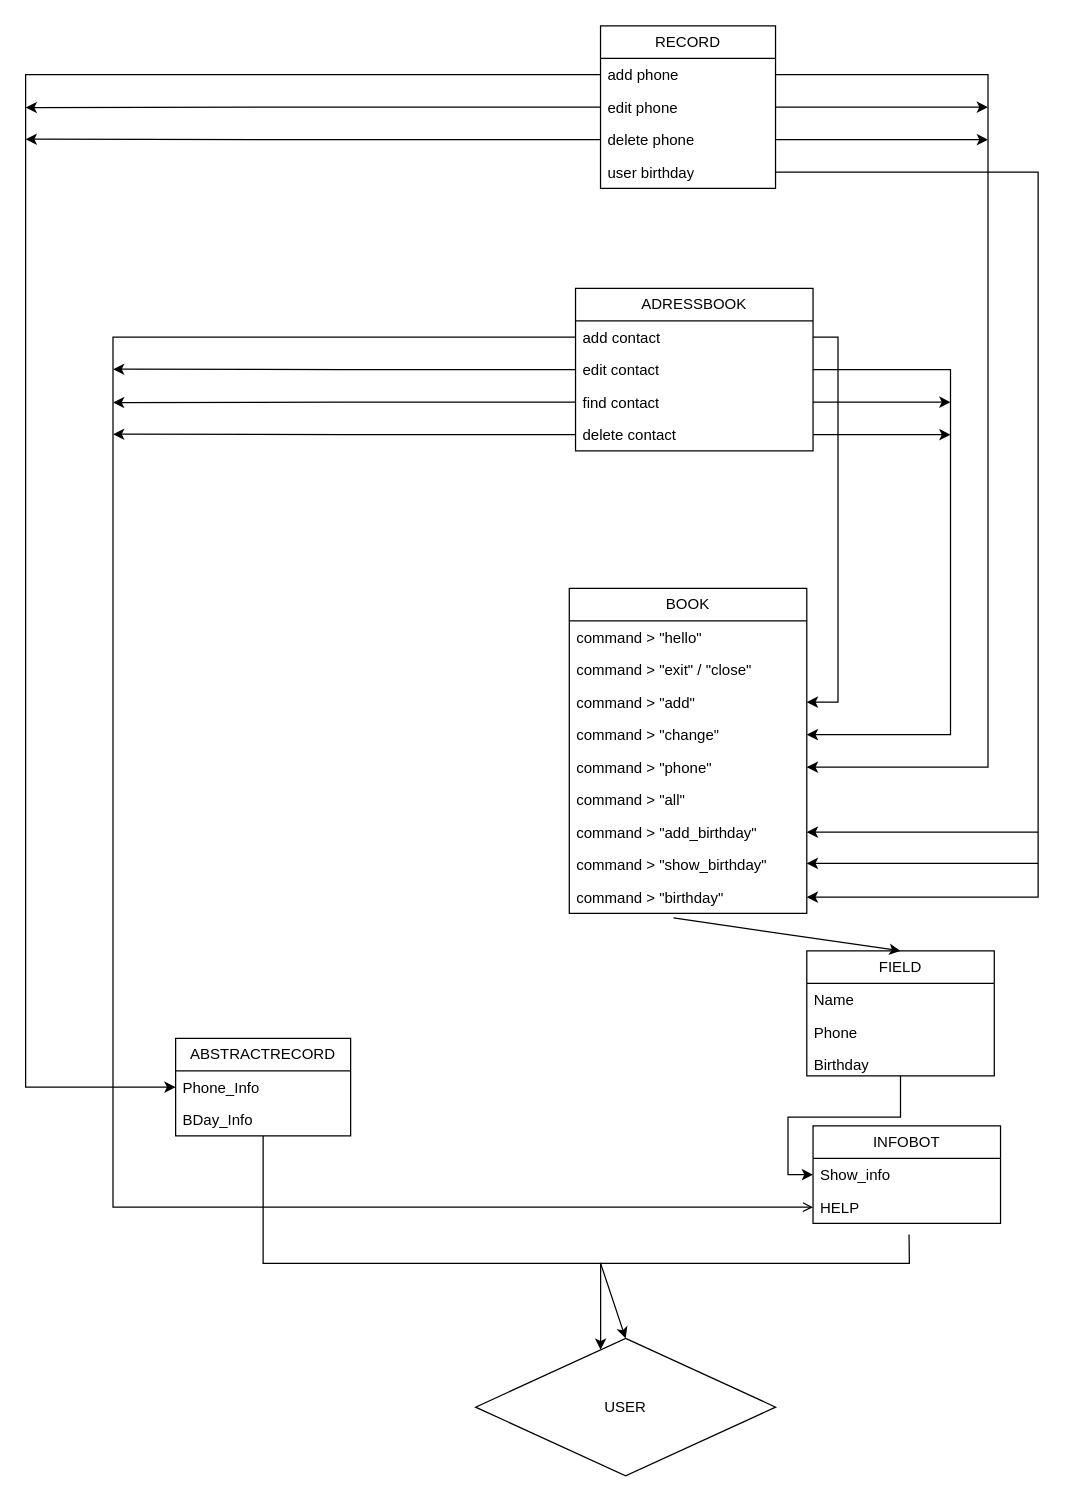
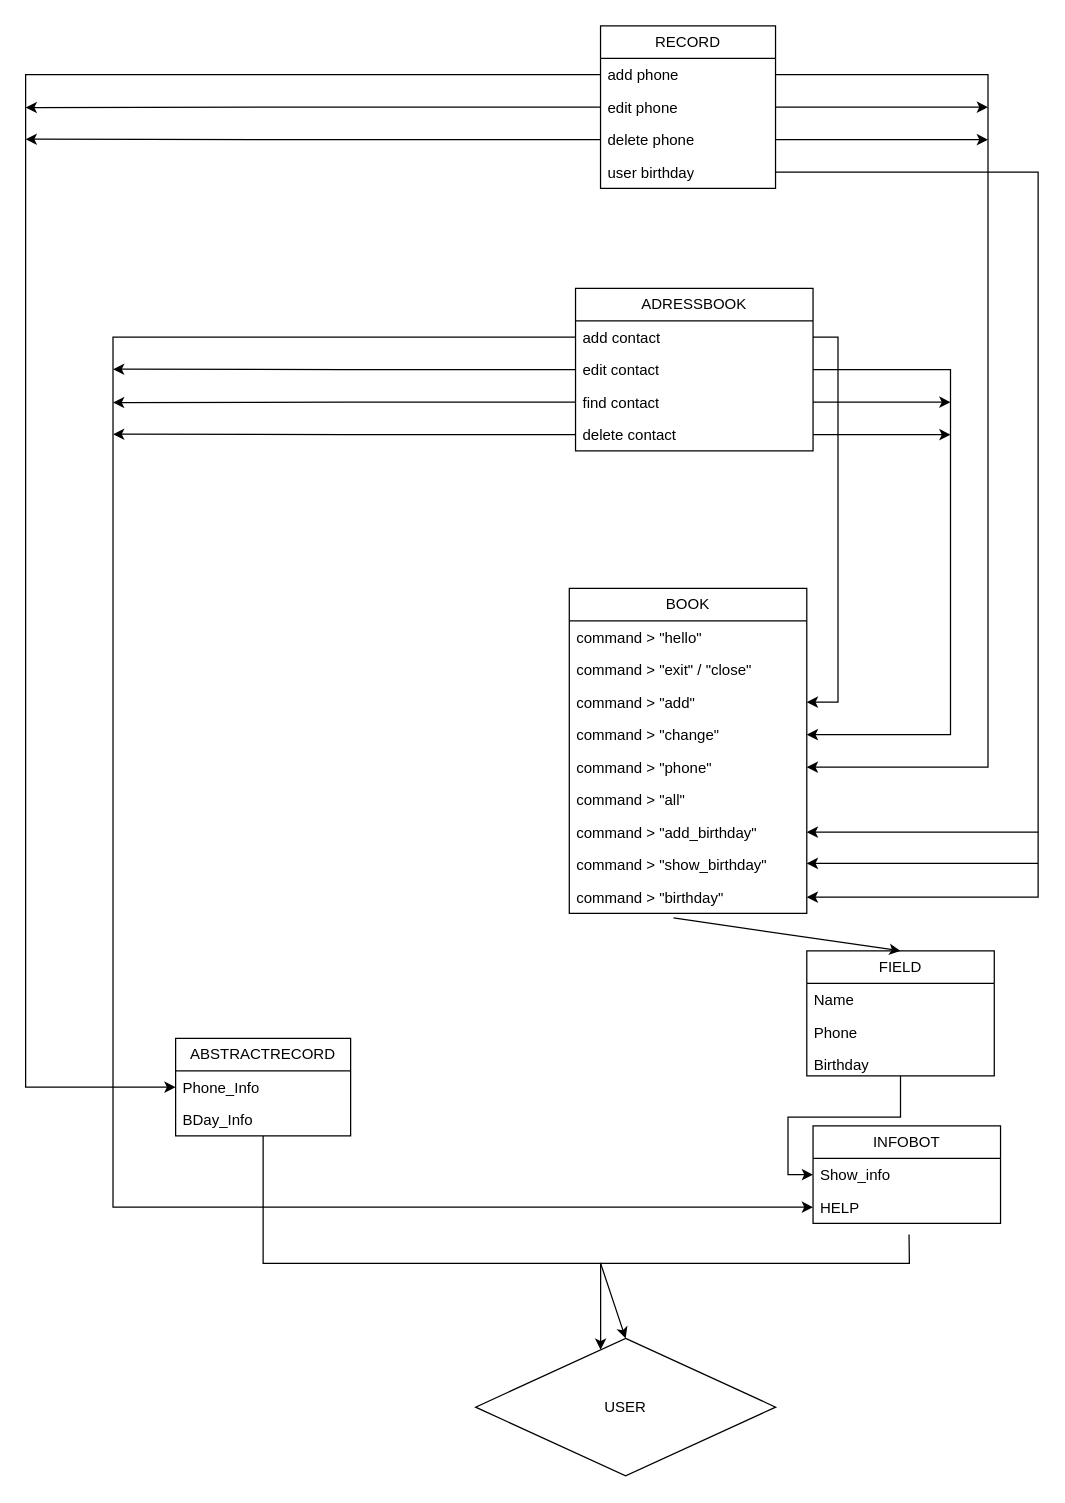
edge "add contact" -> "HELP": arrowhead open -> classic
